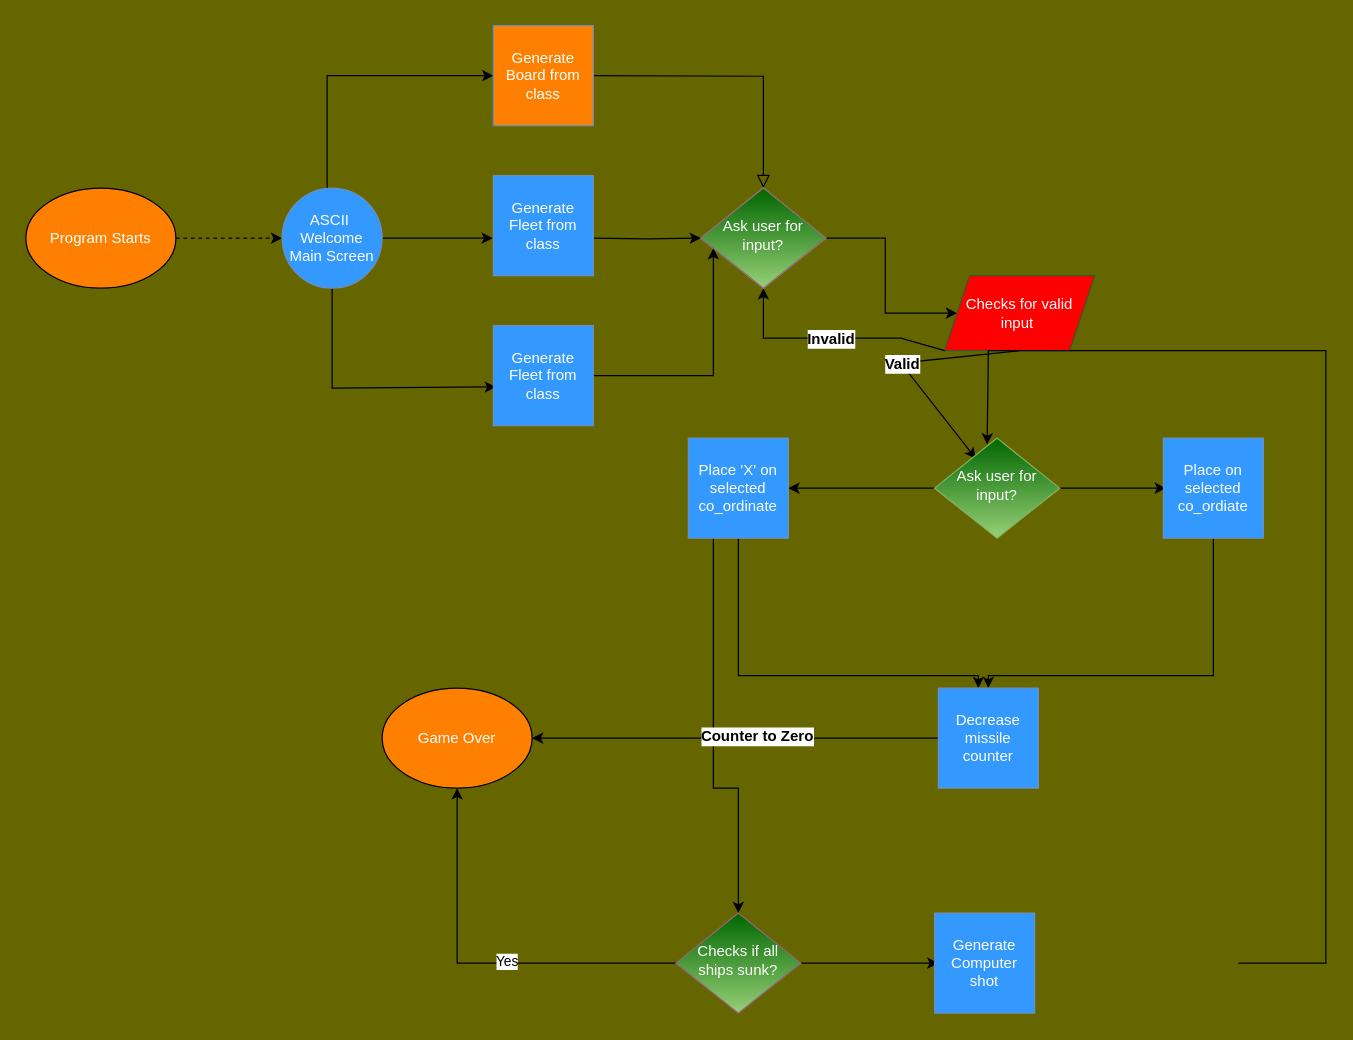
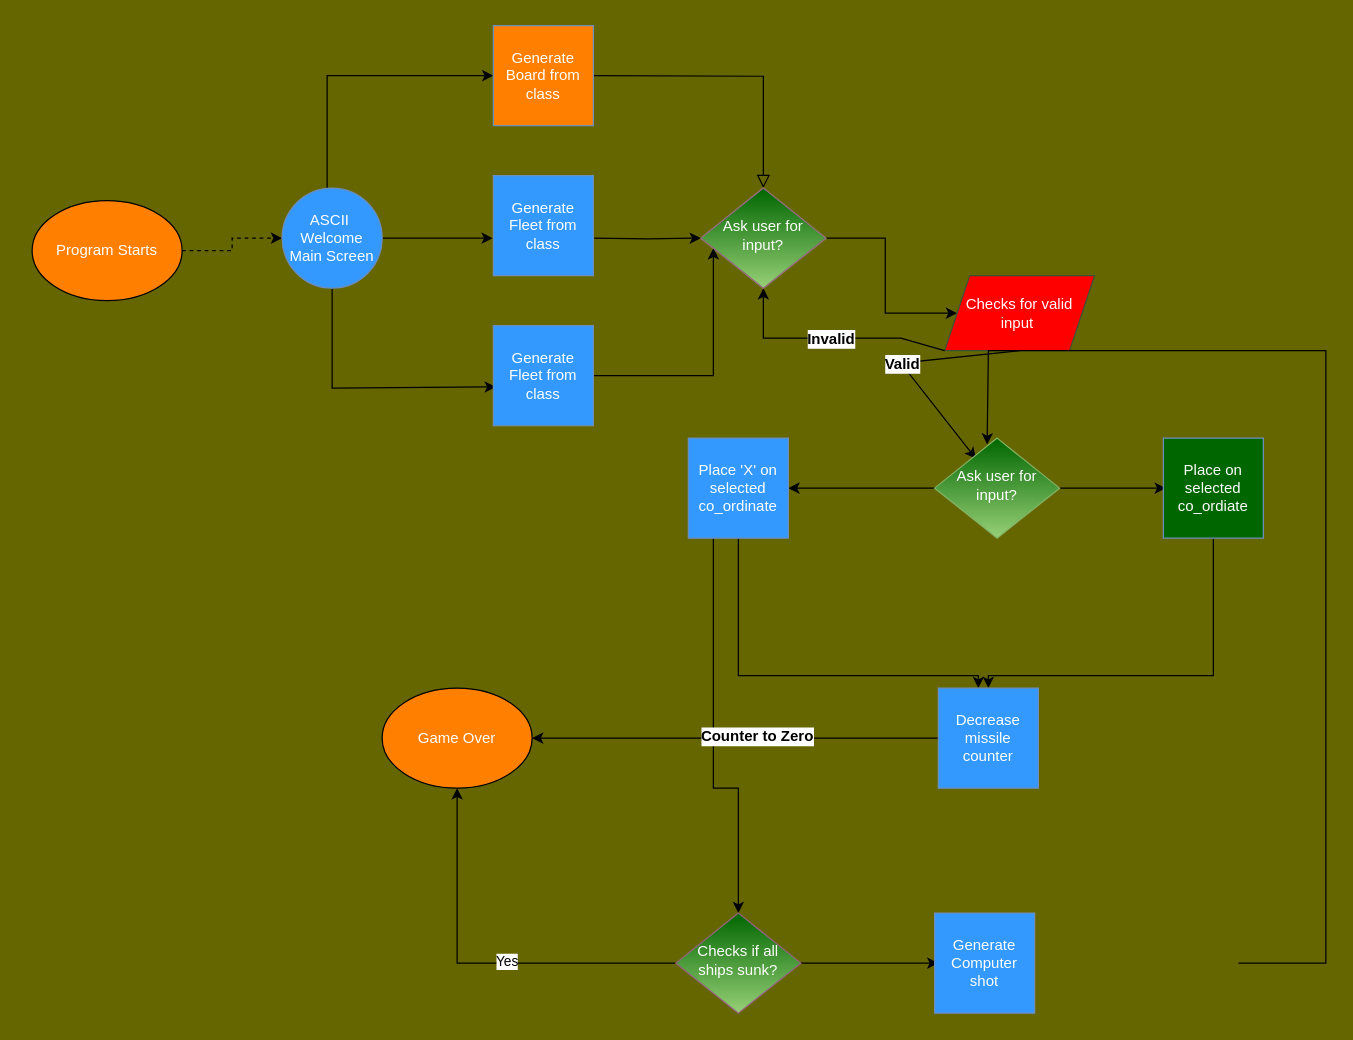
node "Program Starts": moved (101, 238) -> (107, 251)
node "Place on selected co_ordiate": fillcolor #3399ff -> #006600
